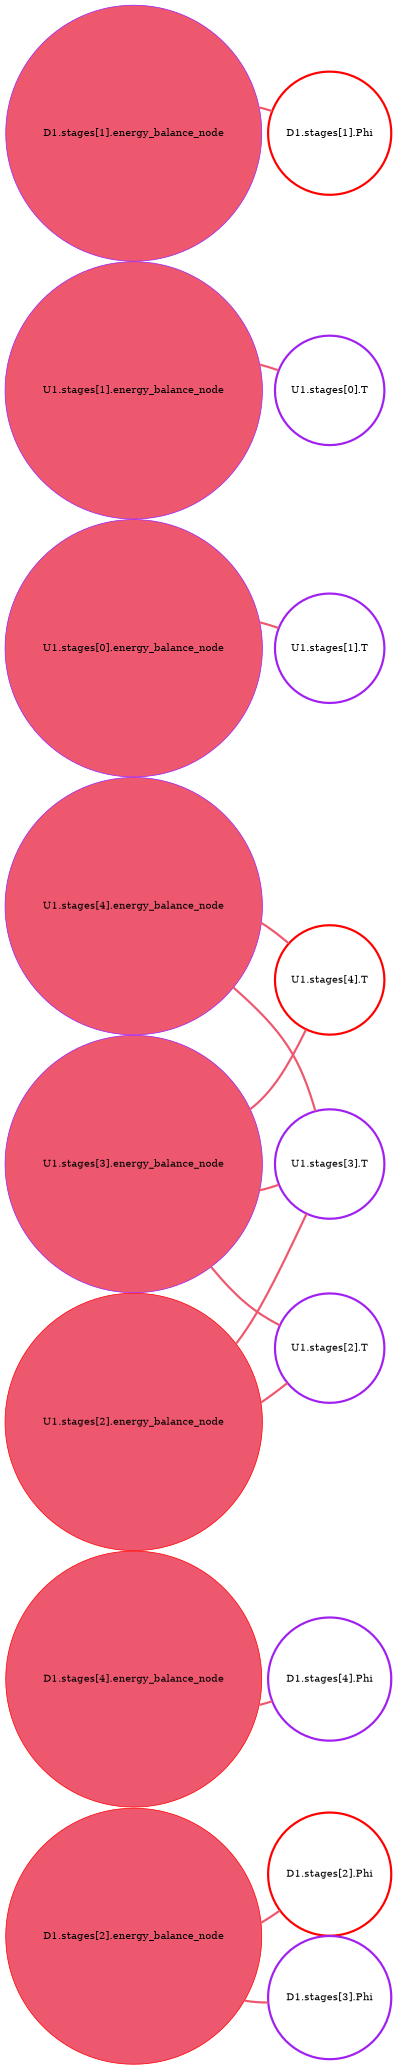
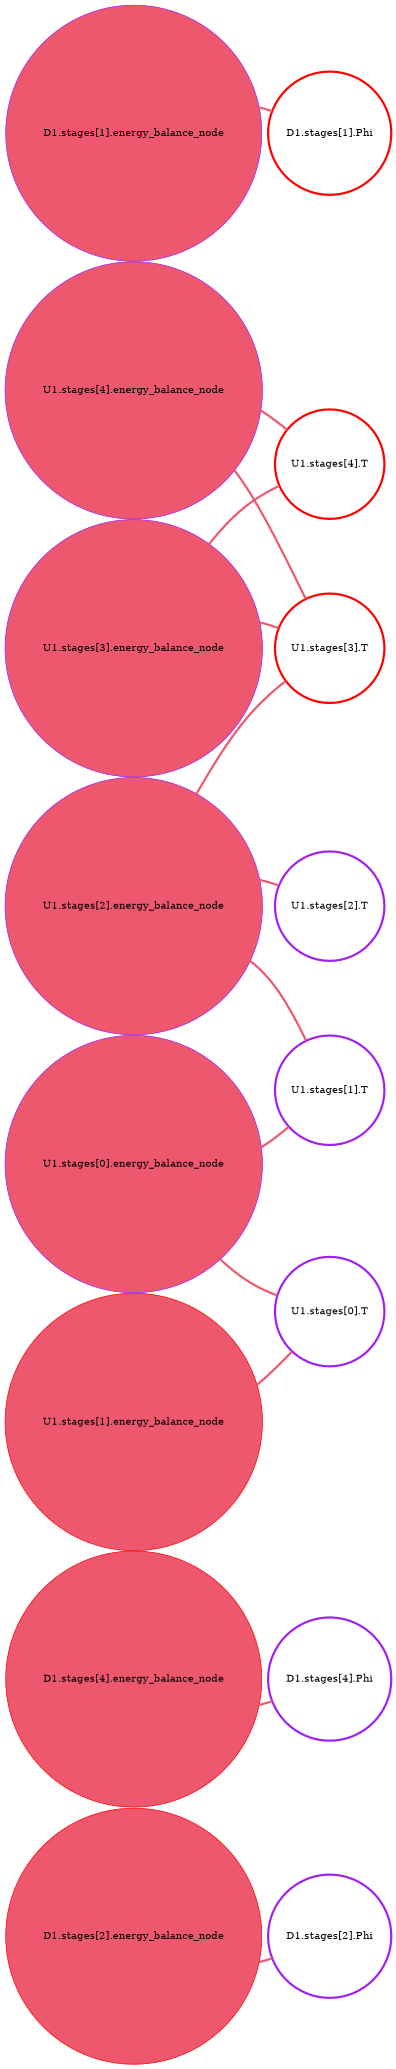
node "U1.stages[1].energy_balance_node": color purple -> red
edge "U1.stages[2].energy_balance_node" -- "U1.stages[1].T": added
node "U1.stages[3].T": color purple -> red
edge "U1.stages[0].energy_balance_node" -- "U1.stages[0].T": added
edge "U1.stages[3].energy_balance_node" -- "U1.stages[2].T": removed
node "U1.stages[2].energy_balance_node": color red -> purple
node "D1.stages[2].Phi": color red -> purple
node "D1.stages[3].Phi": removed
